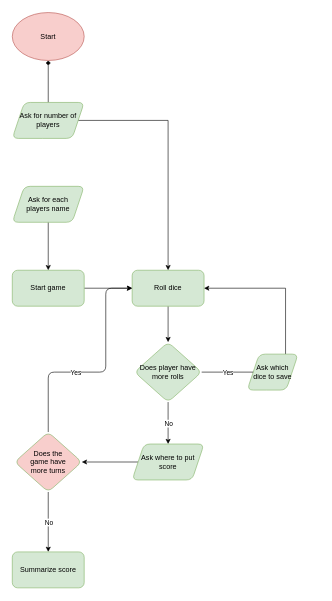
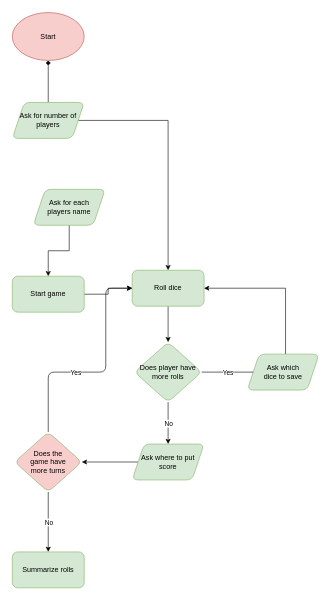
node "Ask for each players name": moved (48, 204) -> (69, 207)
node "Start game": moved (48, 288) -> (48, 294)
node "Ask which dice to save": size 51x36 -> 72x36
node "Summarize score": label "Summarize score" -> "Summarize rolls"
